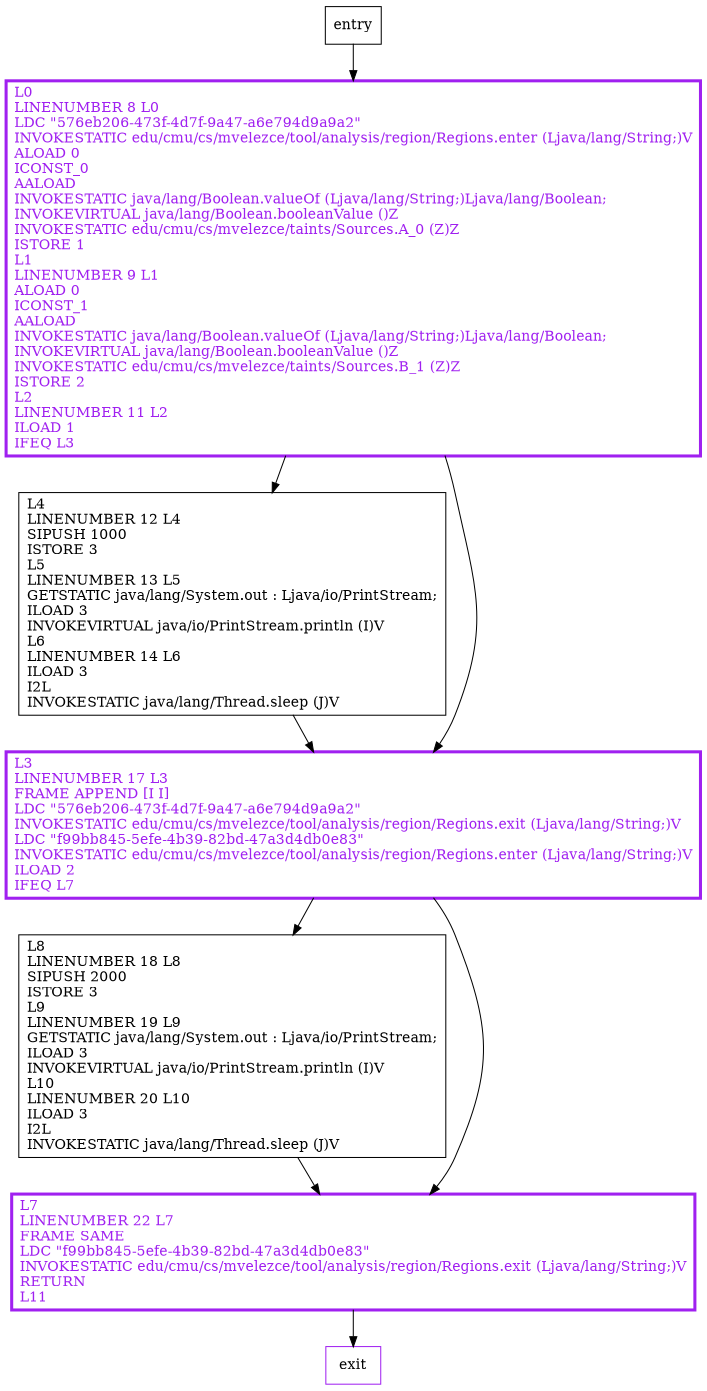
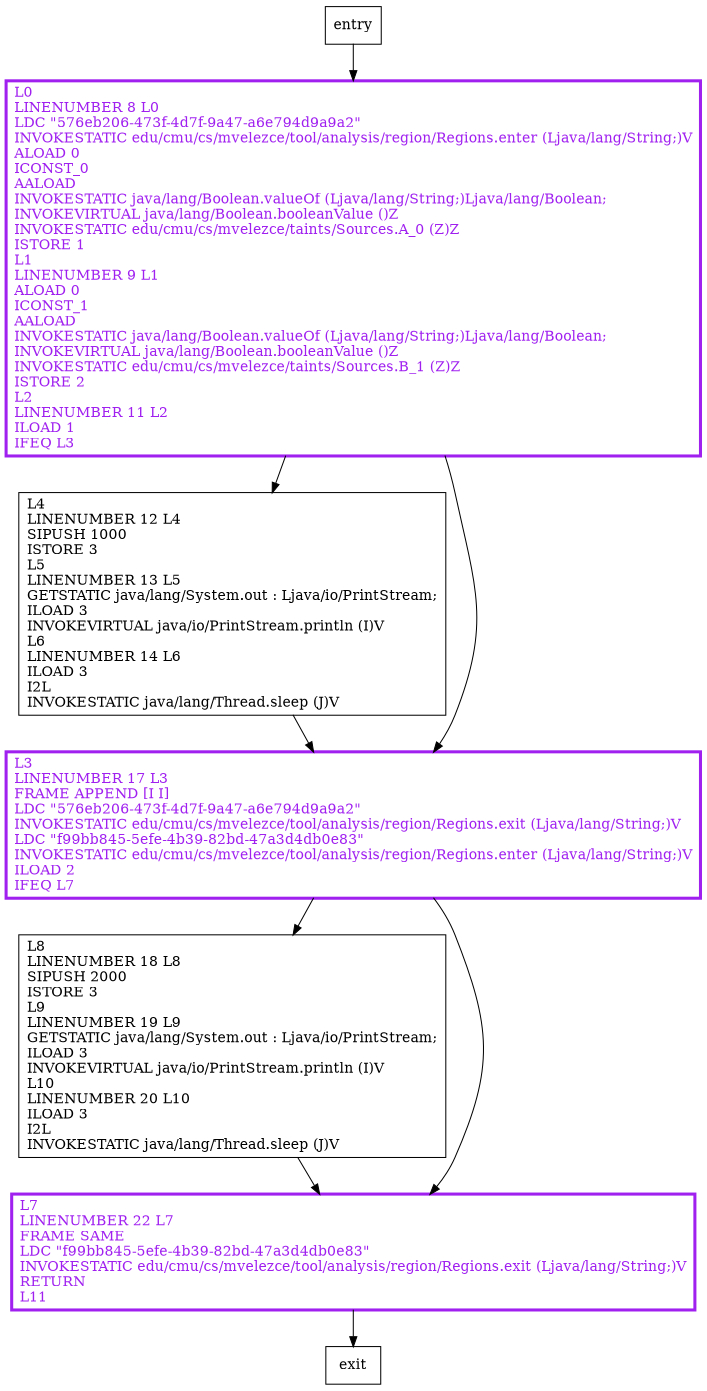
node "exit": color purple -> black
